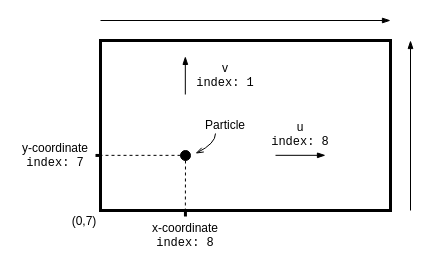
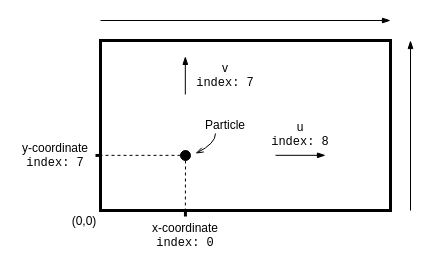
node "v index: 1": label "v index: 1" -> "v index: 7"
node "(0,7)": label "(0,7)" -> "(0,0)"
node "x-coordinate index: 8": label "x-coordinate index: 8" -> "x-coordinate index: 0"
